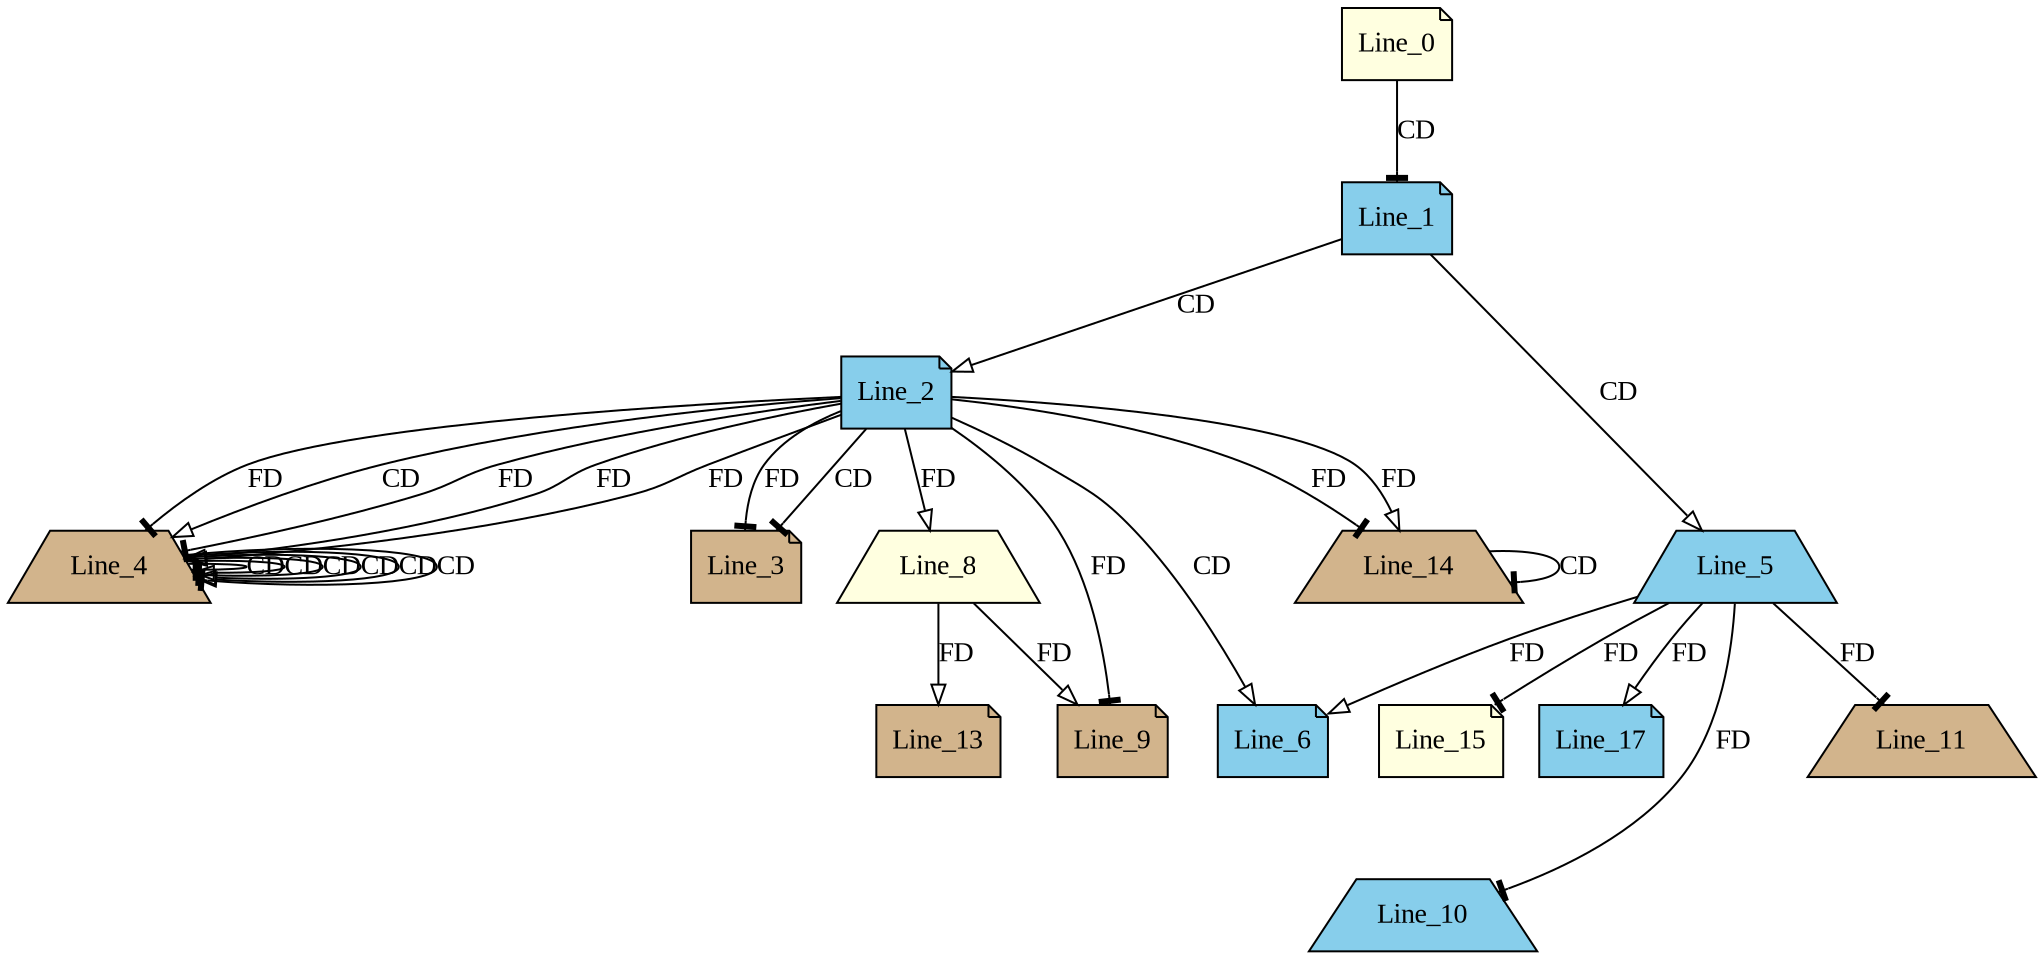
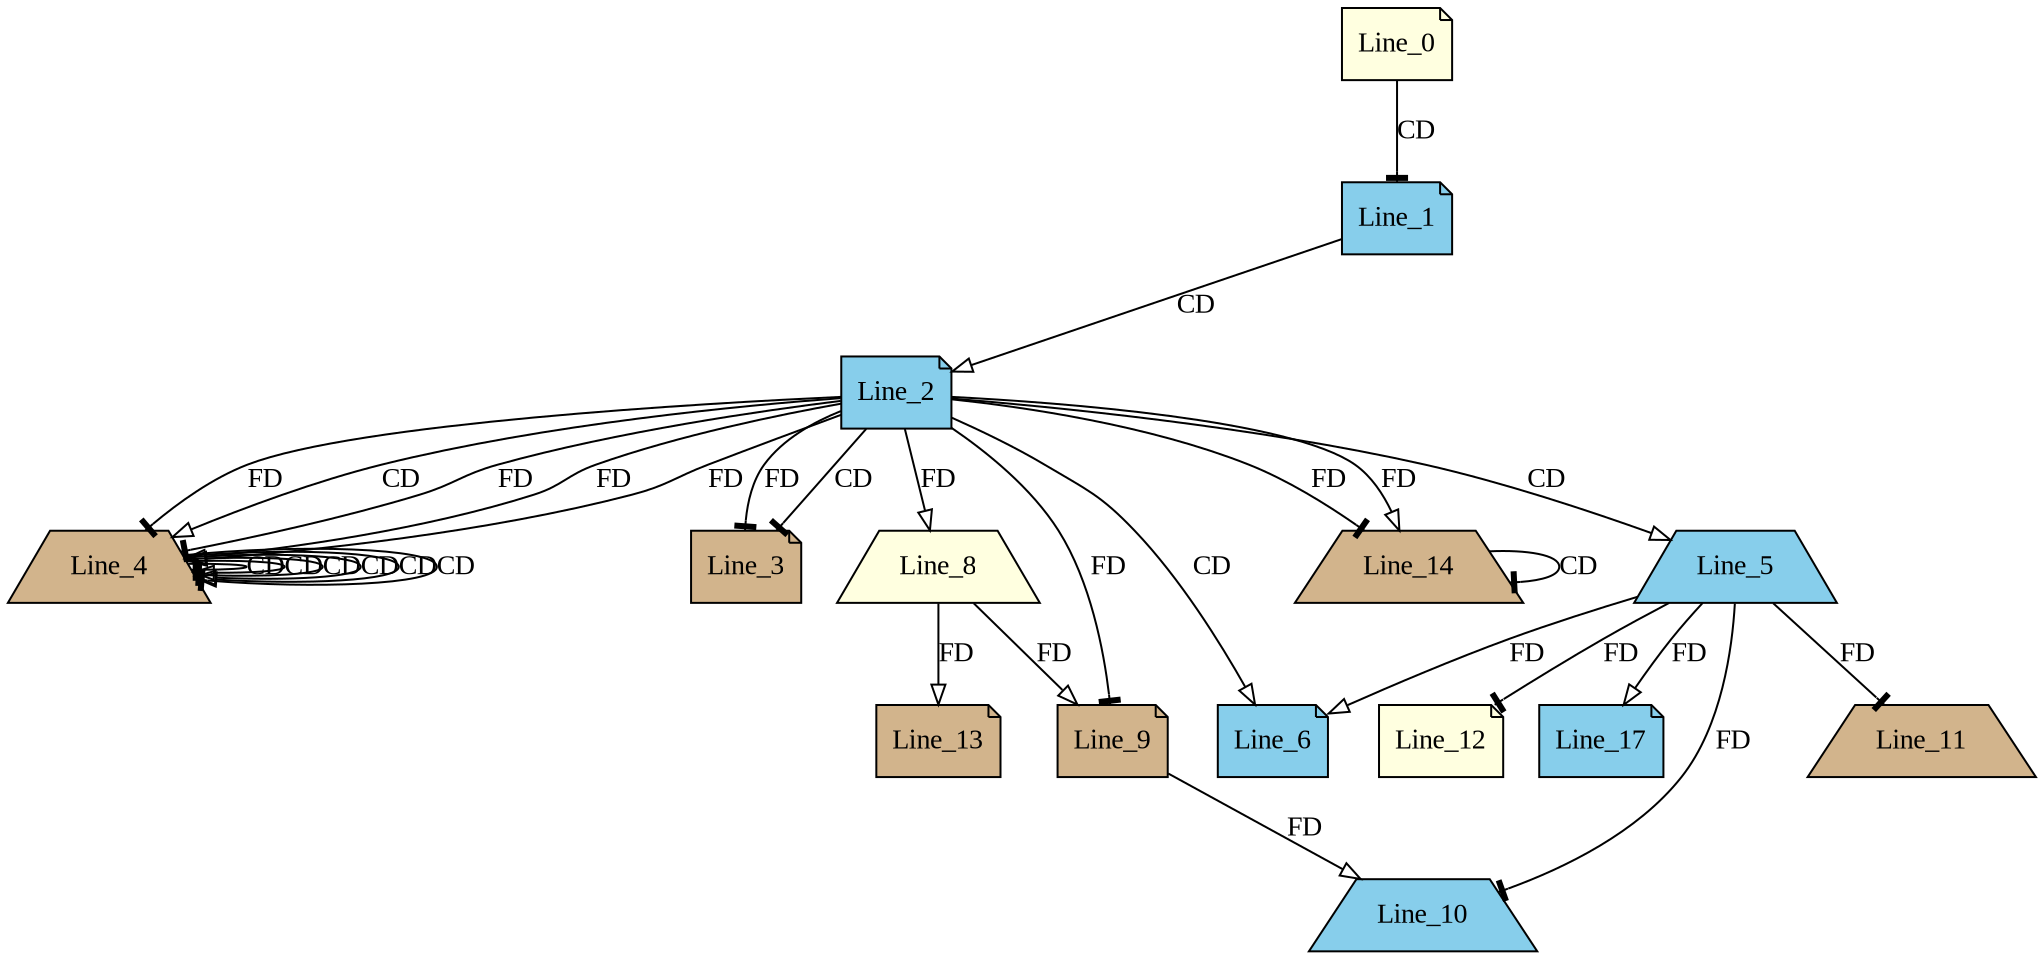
edge "Line_1" -> "Line_5": now "Line_2" -> "Line_5"
node "Line_15": label "Line_15" -> "Line_12"
edge "Line_9" -> "Line_10": added, label "FD"
